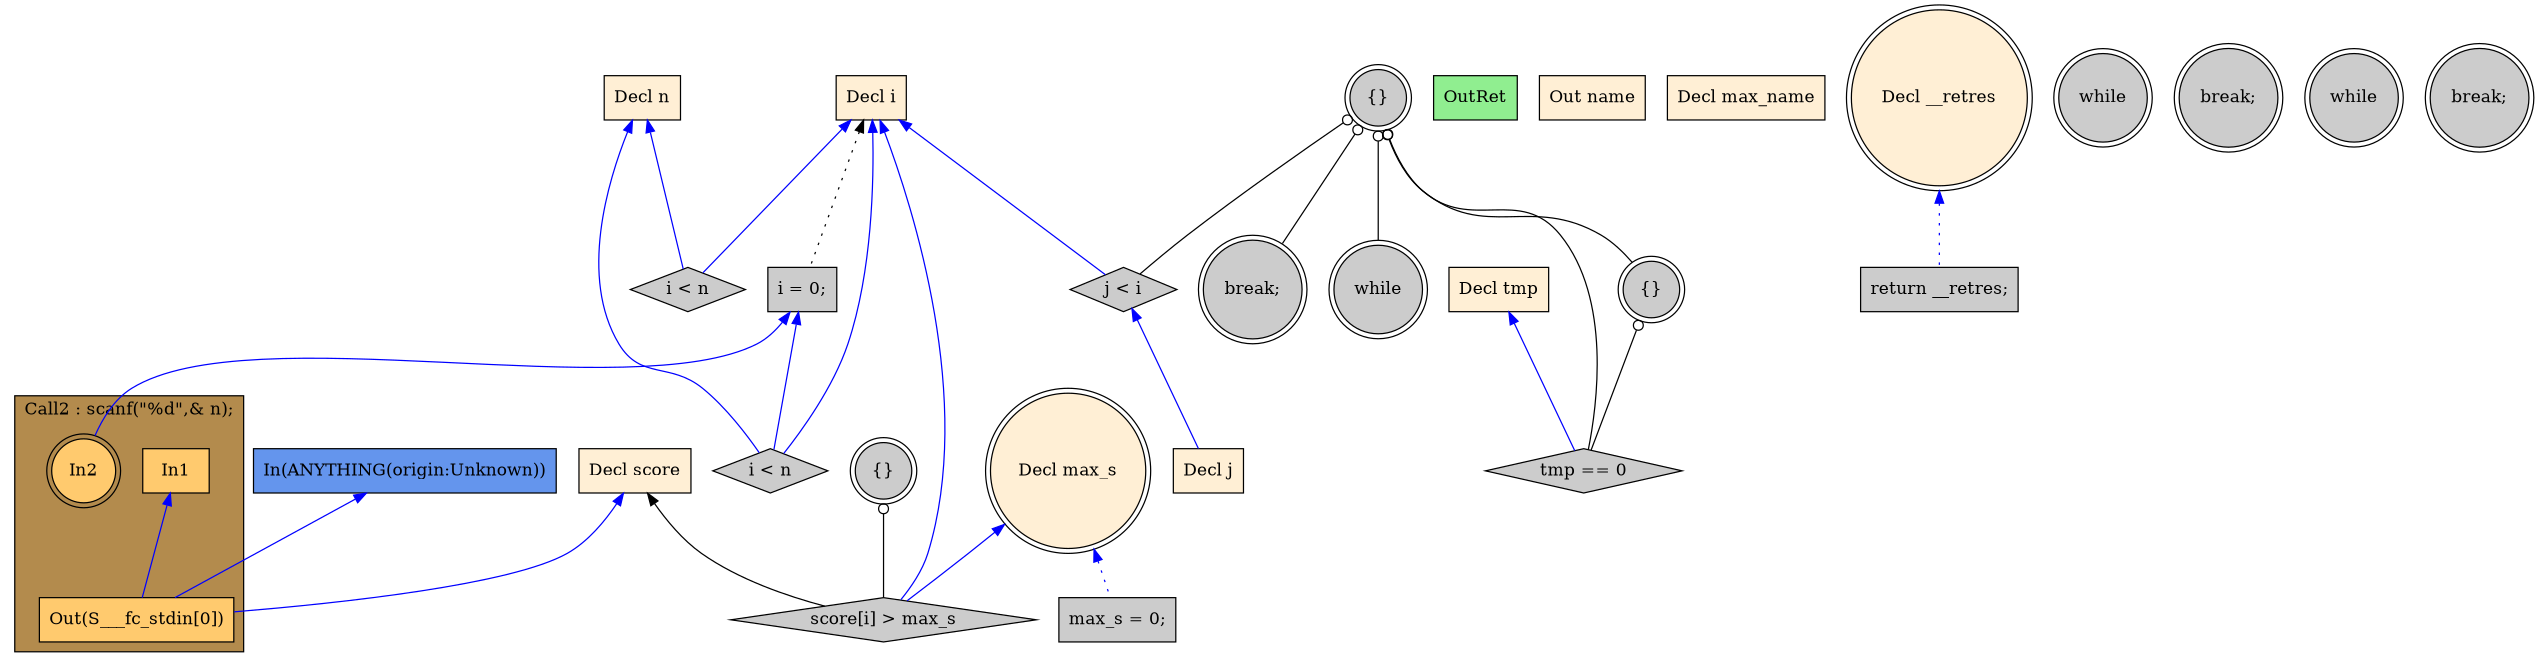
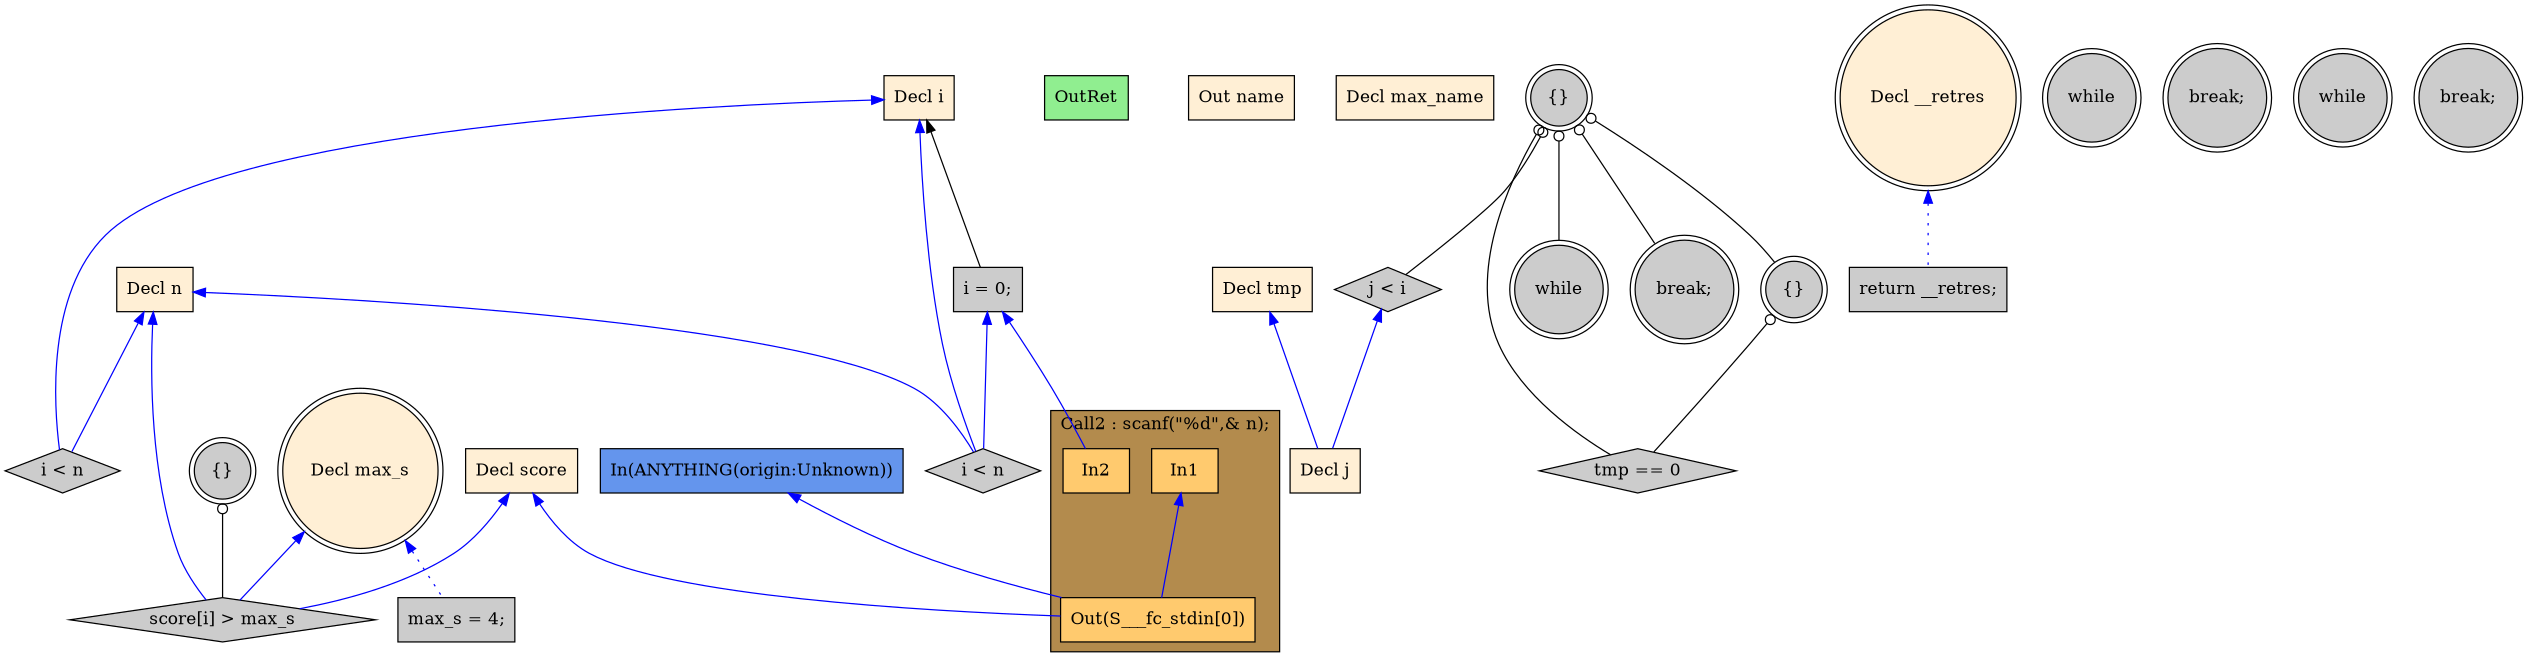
edge "i = 0;" -> "Decl i": style dotted -> solid
edge "j < i" -> "Decl i": removed
edge "score[i] > max_s" -> "Decl i": now "score[i] > max_s" -> "Decl n"
edge "tmp == 0" -> "Decl tmp": now "Decl j" -> "Decl tmp"
node "In2": shape doublecircle -> box
edge "score[i] > max_s" -> "Decl score": color #000000 -> #0000ff
node "max_s = 0;": label "max_s = 0;" -> "max_s = 4;"
